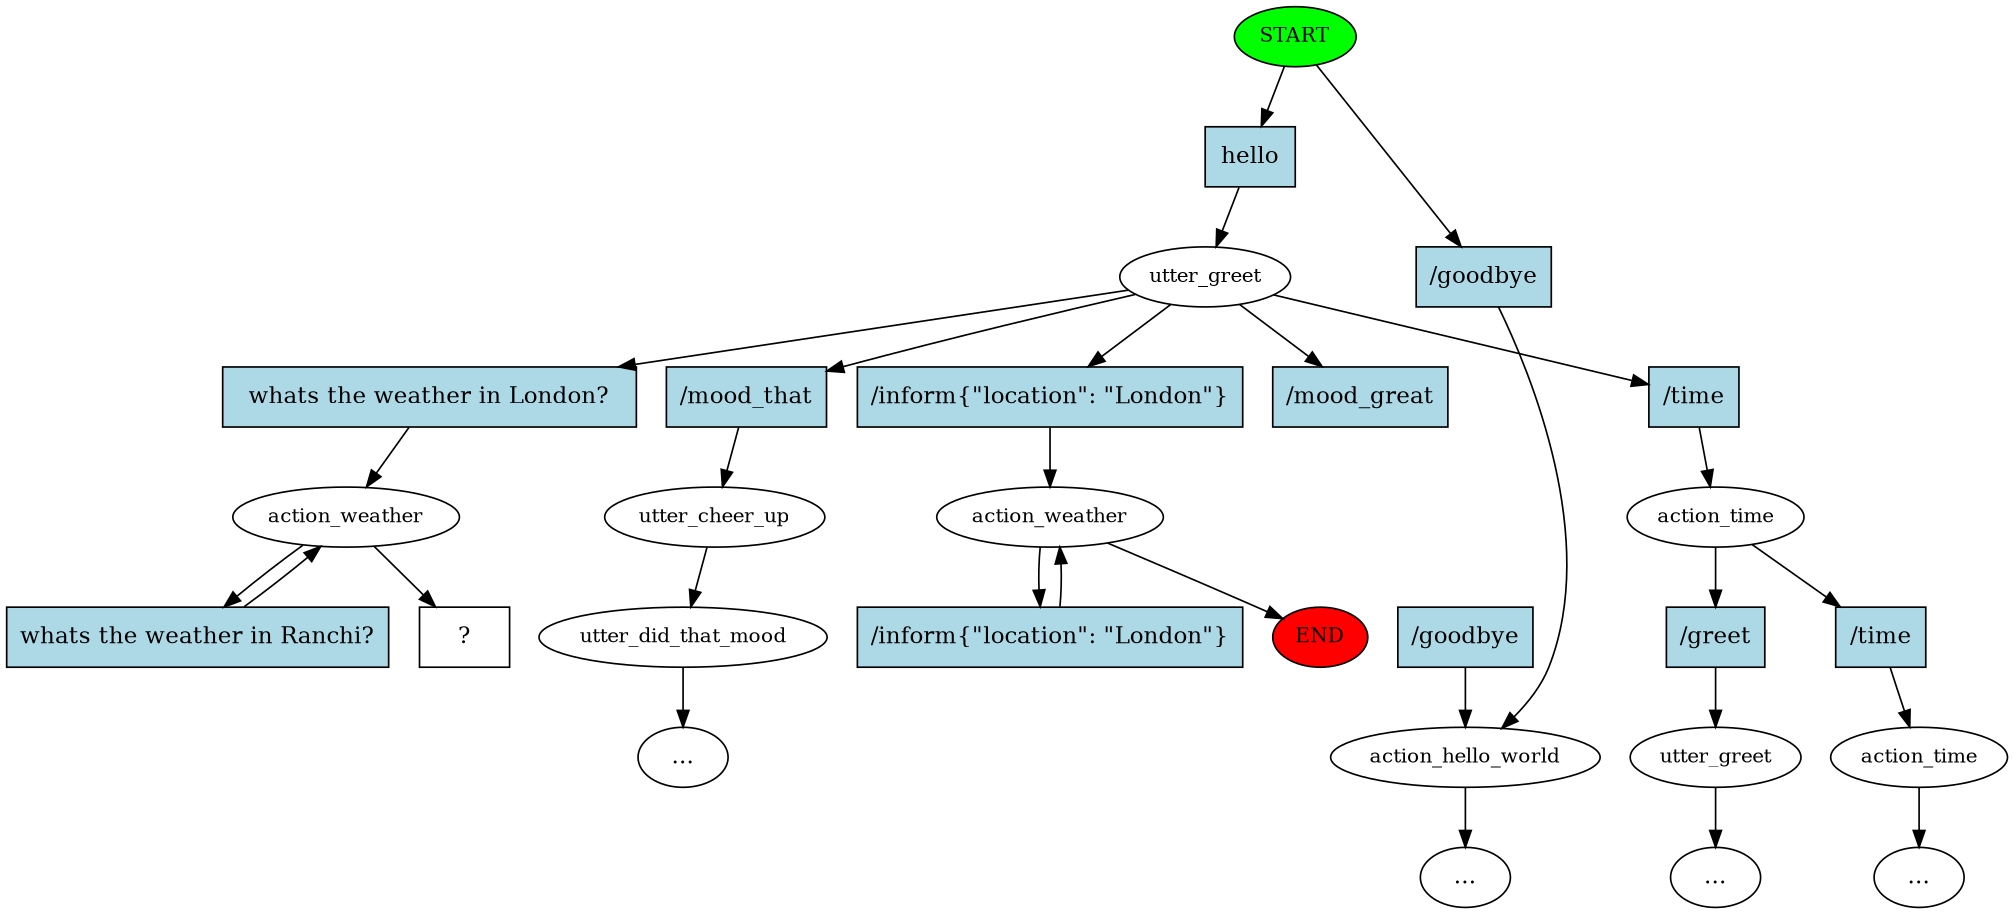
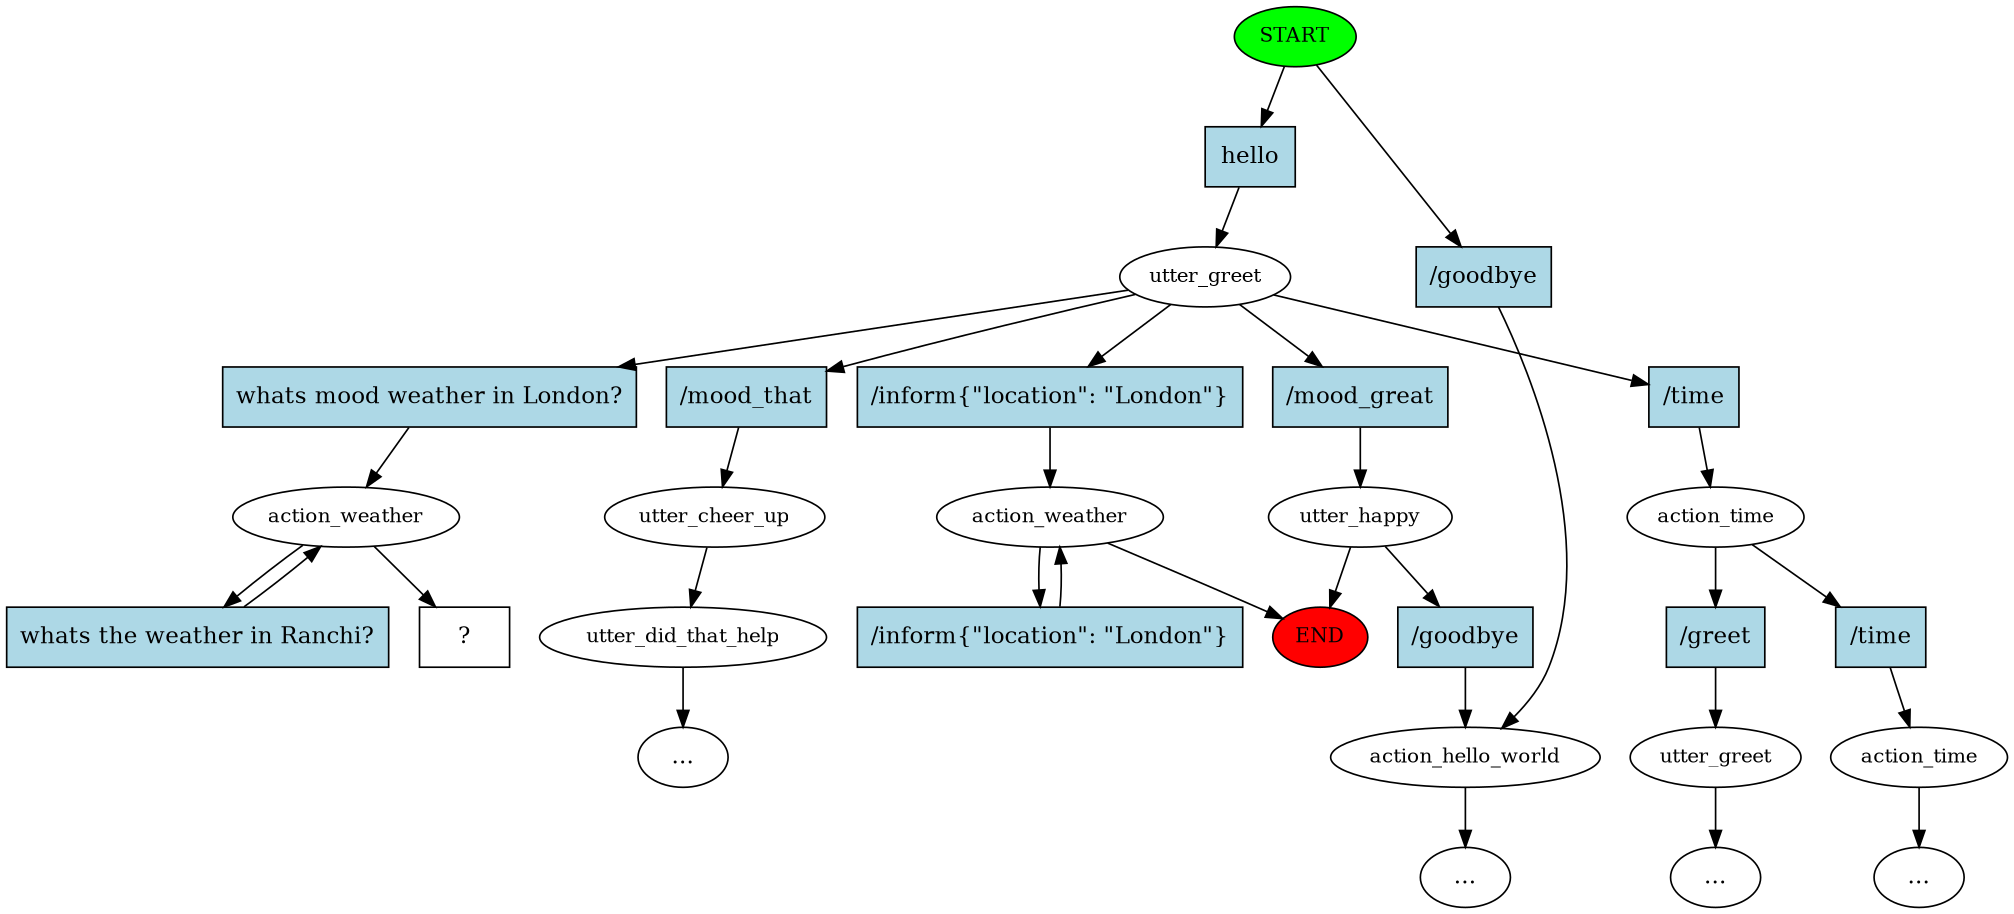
node "whats the weather in London?": label "whats the weather in London?" -> "whats mood weather in London?"
node "utter_happy": added
node "utter_did_that_mood": label "utter_did_that_mood" -> "utter_did_that_help"
